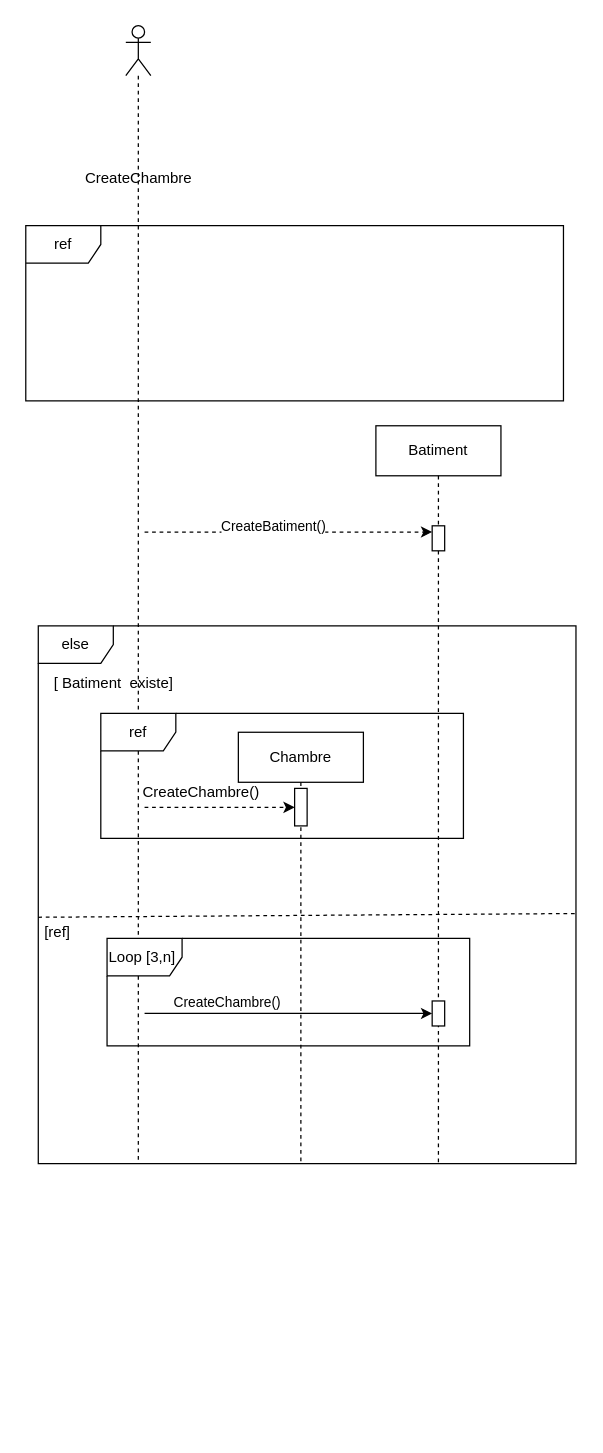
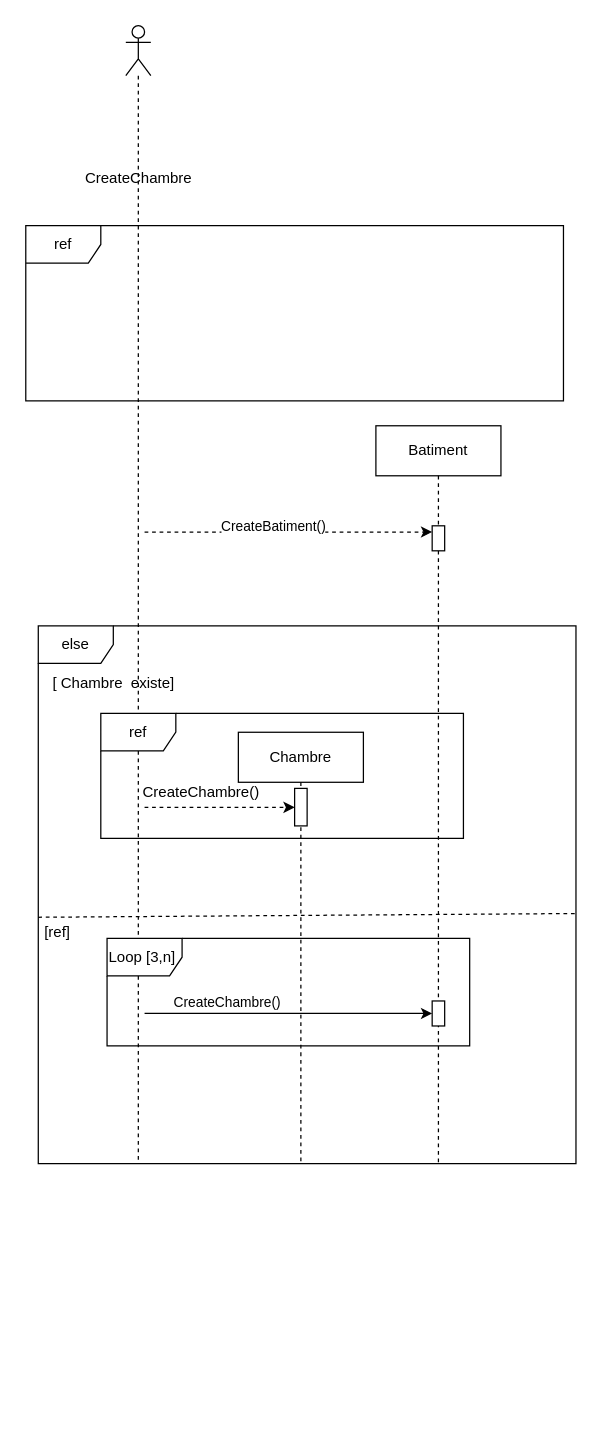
node "[ Batiment existe]": label "[ Batiment existe]" -> "[ Chambre existe]"
